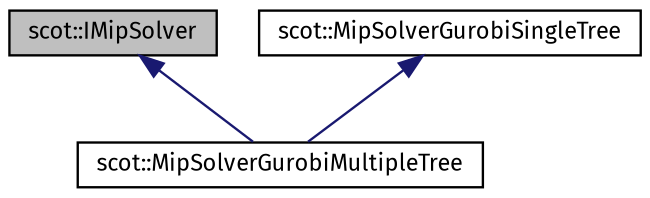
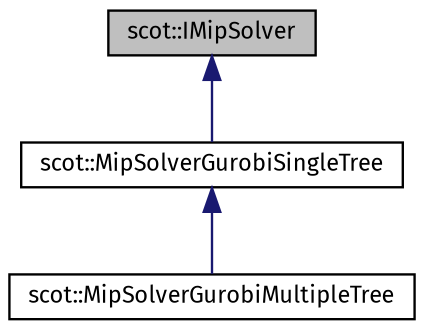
edge "scot::MipSolverGurobiMultipleTree" -> "scot::IMipSolver": now "scot::MipSolverGurobiSingleTree" -> "scot::IMipSolver"
